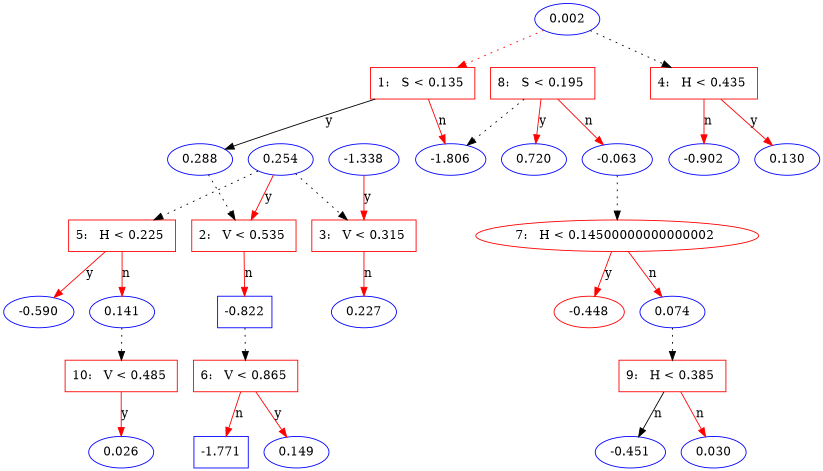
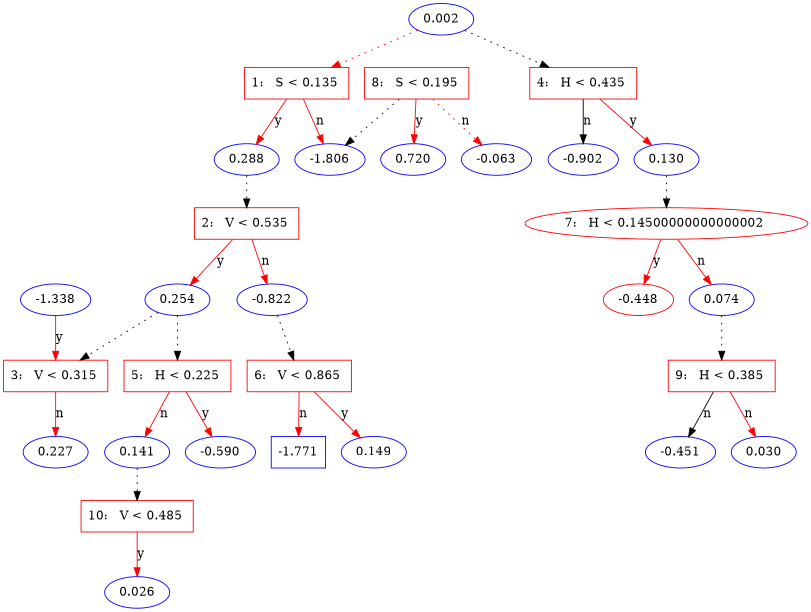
edge "4:   H < 0.435" -> "-0.902": color red -> black
edge "8:   S < 0.195" -> "-0.063": style solid -> dotted
edge "1:   S < 0.135" -> "0.288": color black -> red
edge "-0.063" -> "7:   H < 0.14500000000000002": now "0.130" -> "7:   H < 0.14500000000000002"
edge "0.254" -> "2:   V < 0.535": reversed
node "-0.822": shape box -> ellipse
